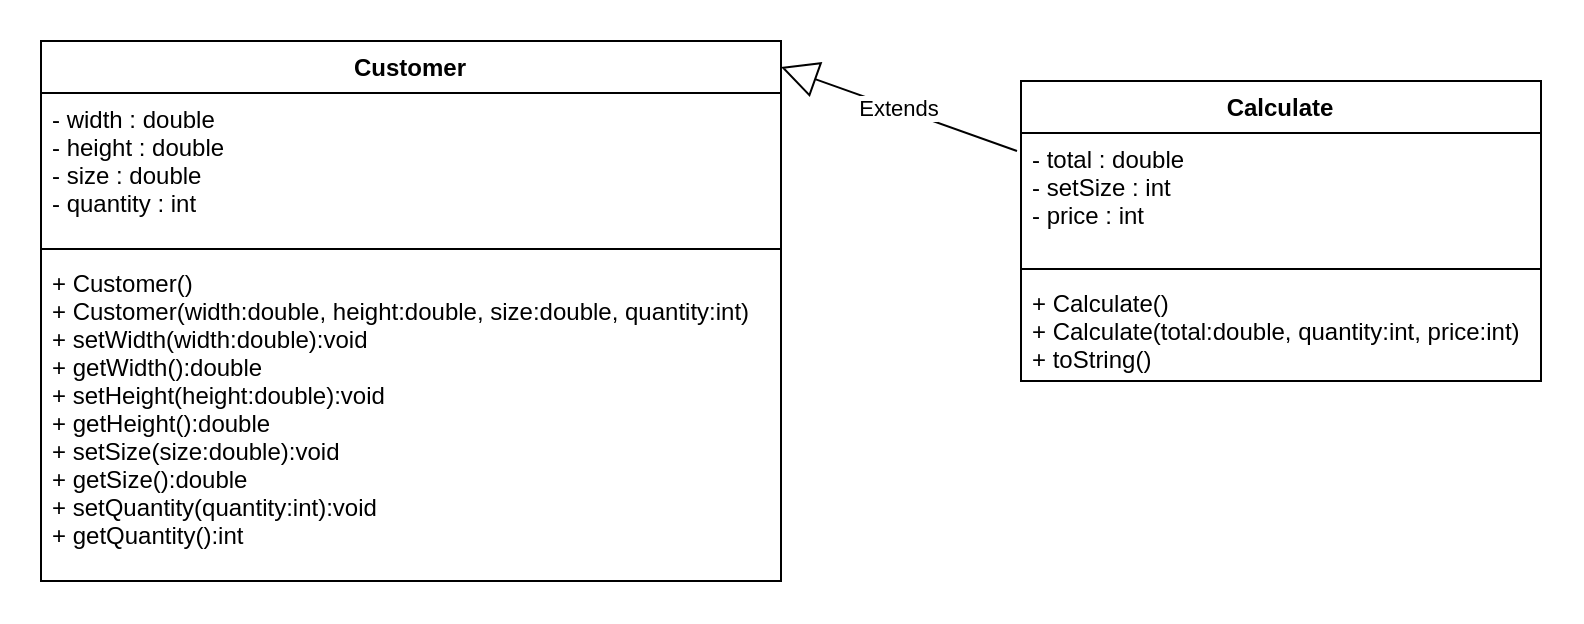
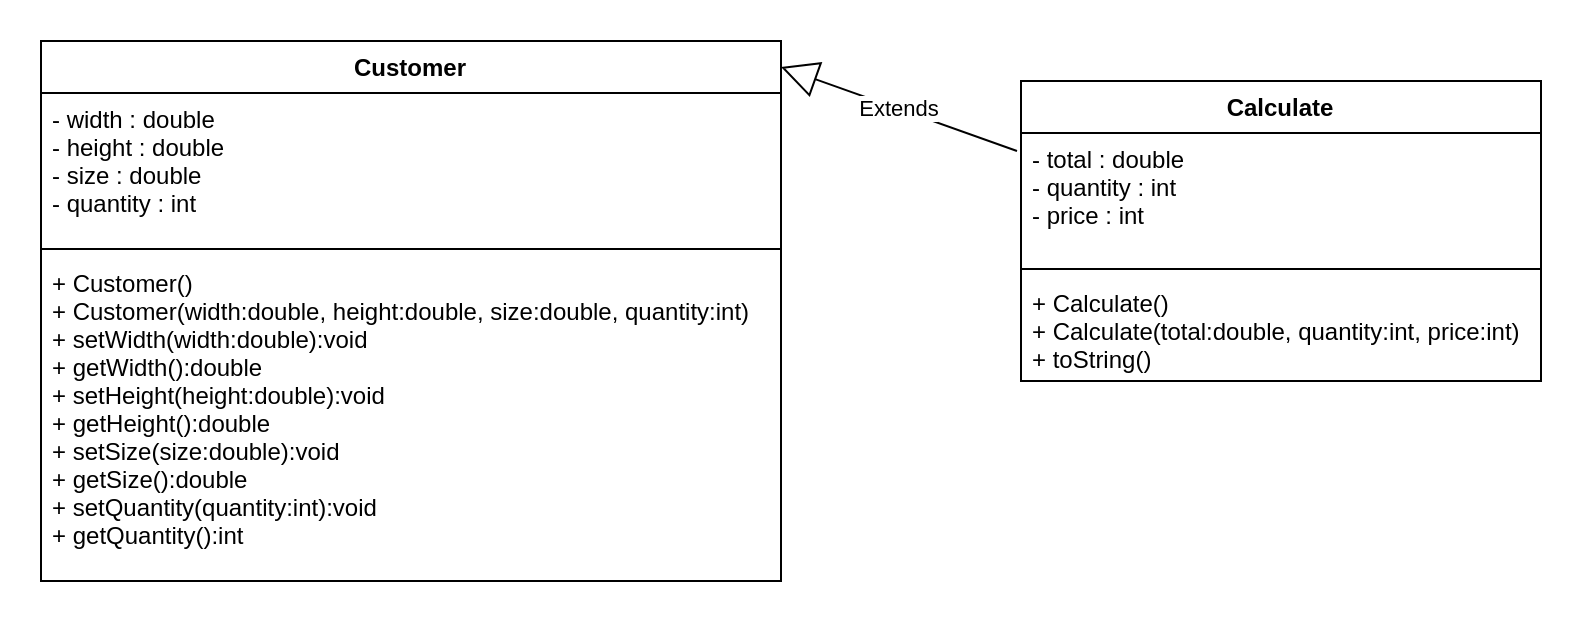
node "- total : double - setSize : int - price : int": label "- total : double - setSize : int - price : int" -> "- total : double - quantity : int - price : int"
